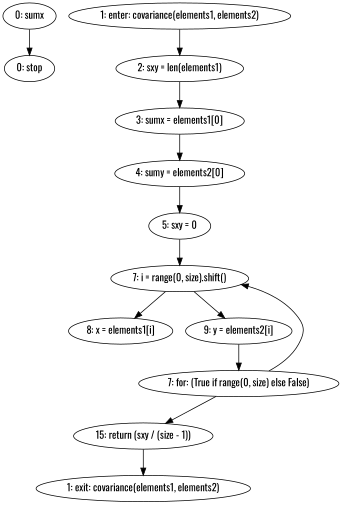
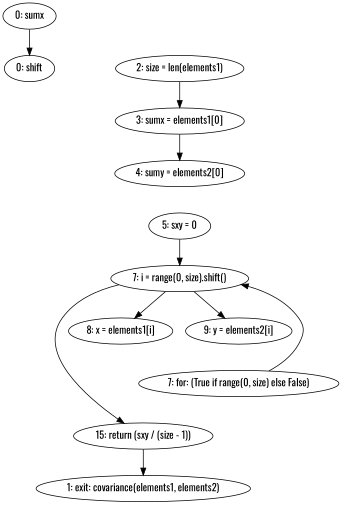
node "1: enter: covariance(elements1, elements2)": removed
node "0: stop": label "0: stop" -> "0: shift"
node "2: sxy = len(elements1)": label "2: sxy = len(elements1)" -> "2: size = len(elements1)"
edge "4: sumy = elements2[0]" -> "5: sxy = 0": removed
edge "9: y = elements2[i]" -> "7: for: (True if range(0, size) else False)": removed
edge "7: for: (True if range(0, size) else False)" -> "15: return (sxy / (size - 1))": now "7: i = range(0, size).shift()" -> "15: return (sxy / (size - 1))"
